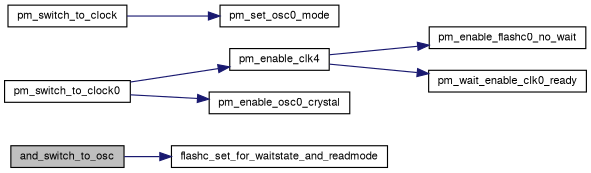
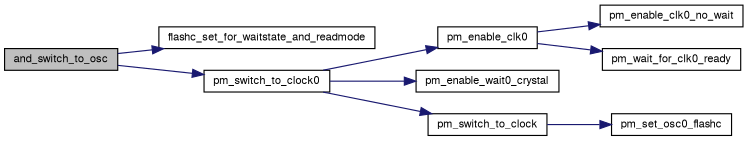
node "pm_set_osc0_mode": label "pm_set_osc0_mode" -> "pm_set_osc0_flashc"
node "pm_enable_flashc0_no_wait": label "pm_enable_flashc0_no_wait" -> "pm_enable_clk0_no_wait"
node "pm_enable_clk4": label "pm_enable_clk4" -> "pm_enable_clk0"
edge "and_switch_to_osc" -> "pm_switch_to_clock0": added
node "pm_wait_enable_clk0_ready": label "pm_wait_enable_clk0_ready" -> "pm_wait_for_clk0_ready"
edge "pm_switch_to_clock0" -> "pm_switch_to_clock": added
node "pm_enable_osc0_crystal": label "pm_enable_osc0_crystal" -> "pm_enable_wait0_crystal"
